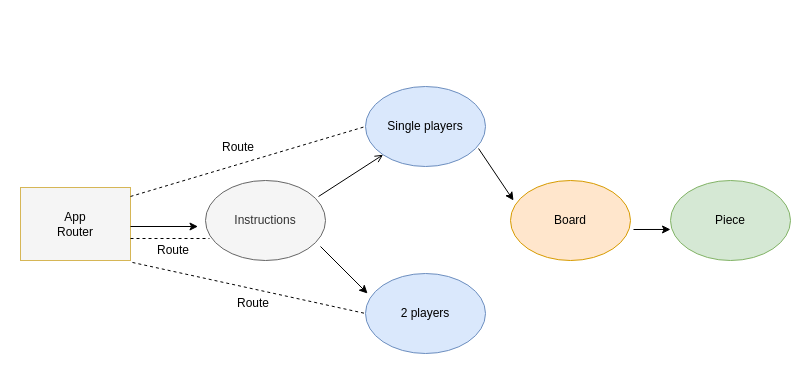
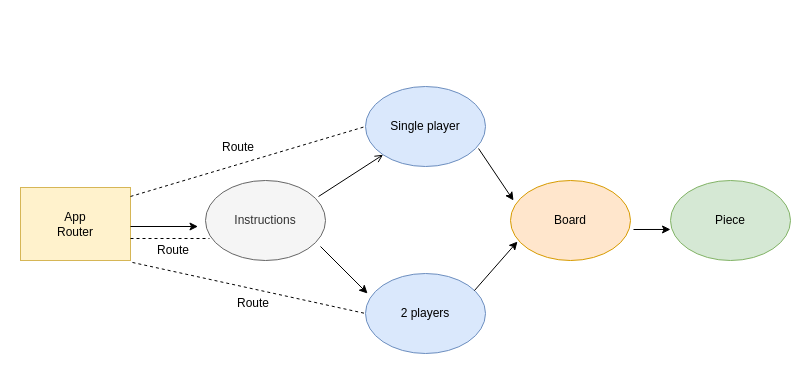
node "Single players": label "Single players" -> "Single player"
node "App Router": fillcolor #f5f5f5 -> #fff2cc
edge "2 players" -> "Board": added
